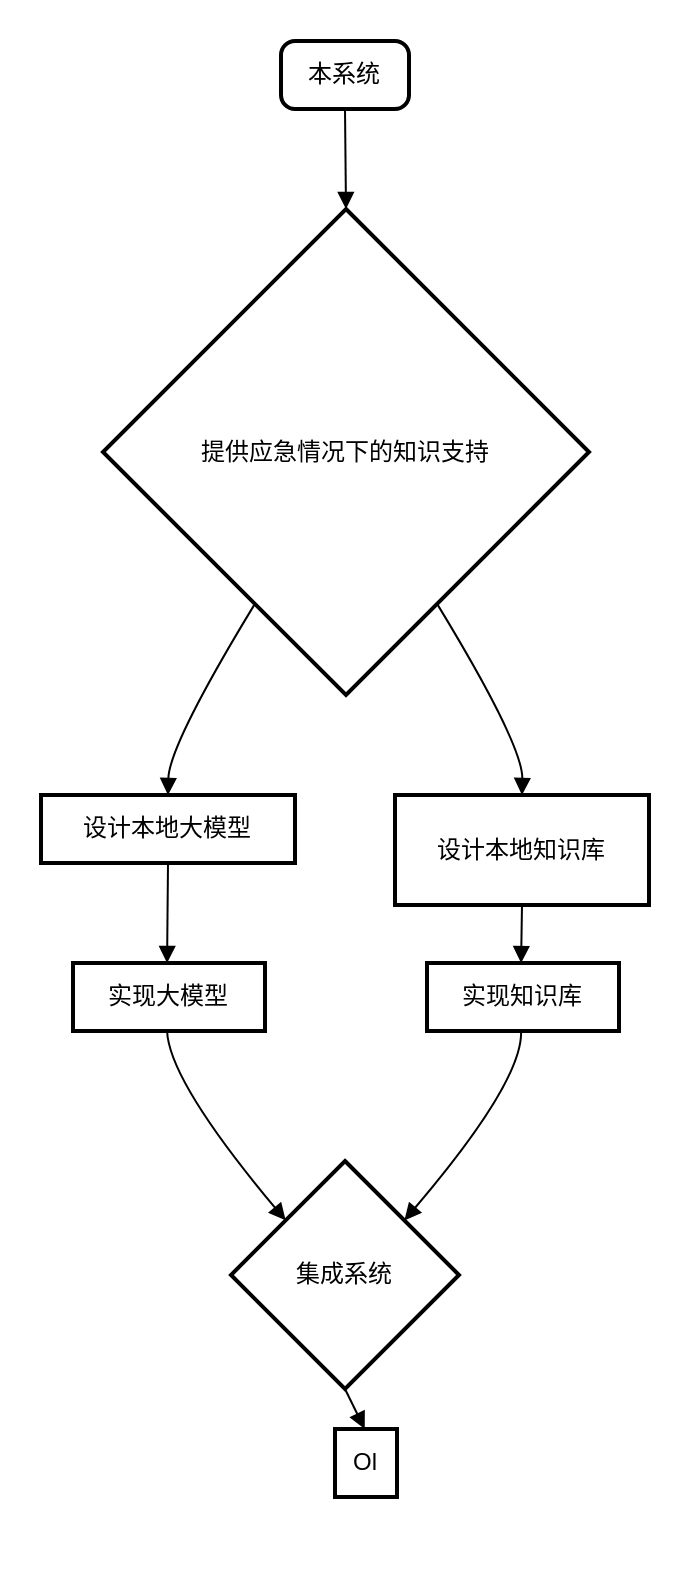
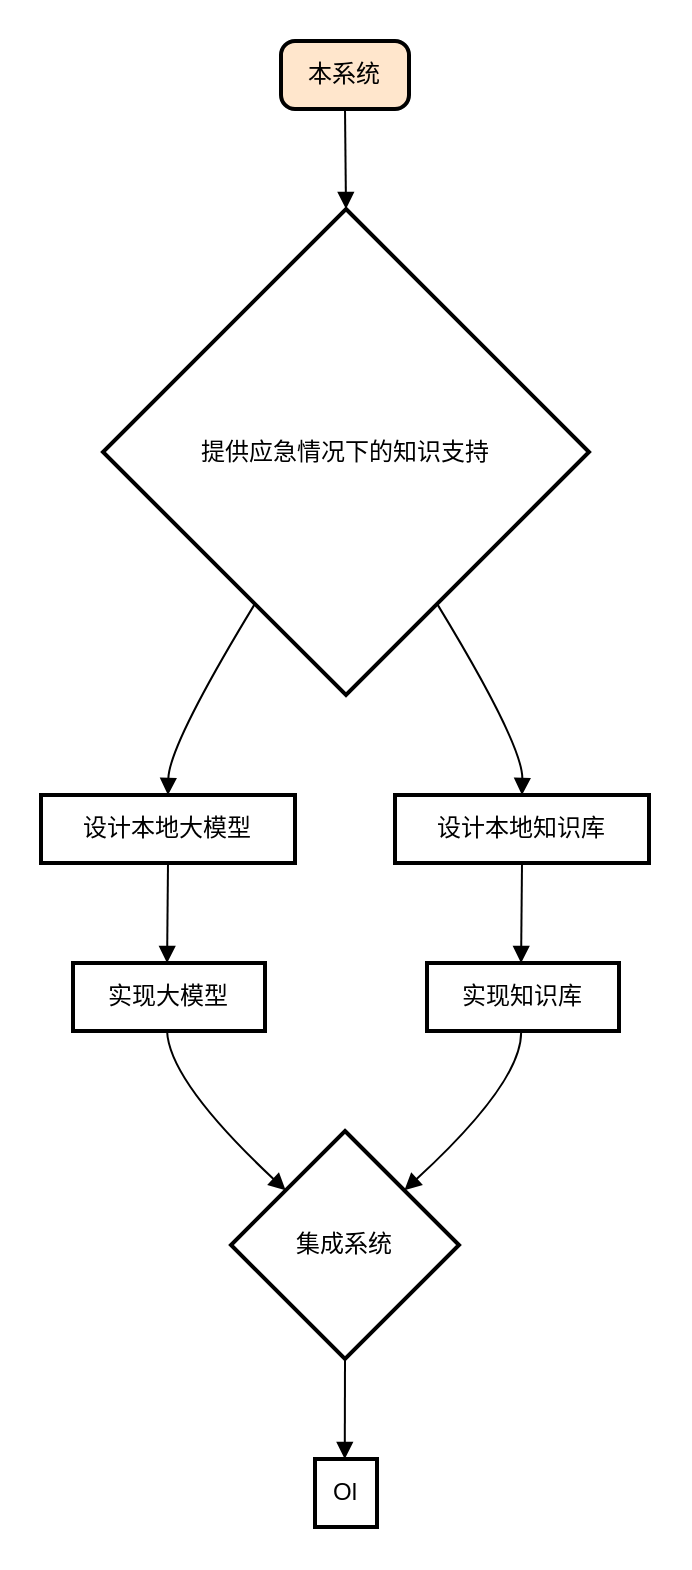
node "本系统": fillcolor #ffffff -> #ffe6cc
node "设计本地知识库": size 254x110 -> 254x68
node "集成系统": moved (345, 1275) -> (345, 1245)
node "Ol": moved (366, 1463) -> (346, 1493)
